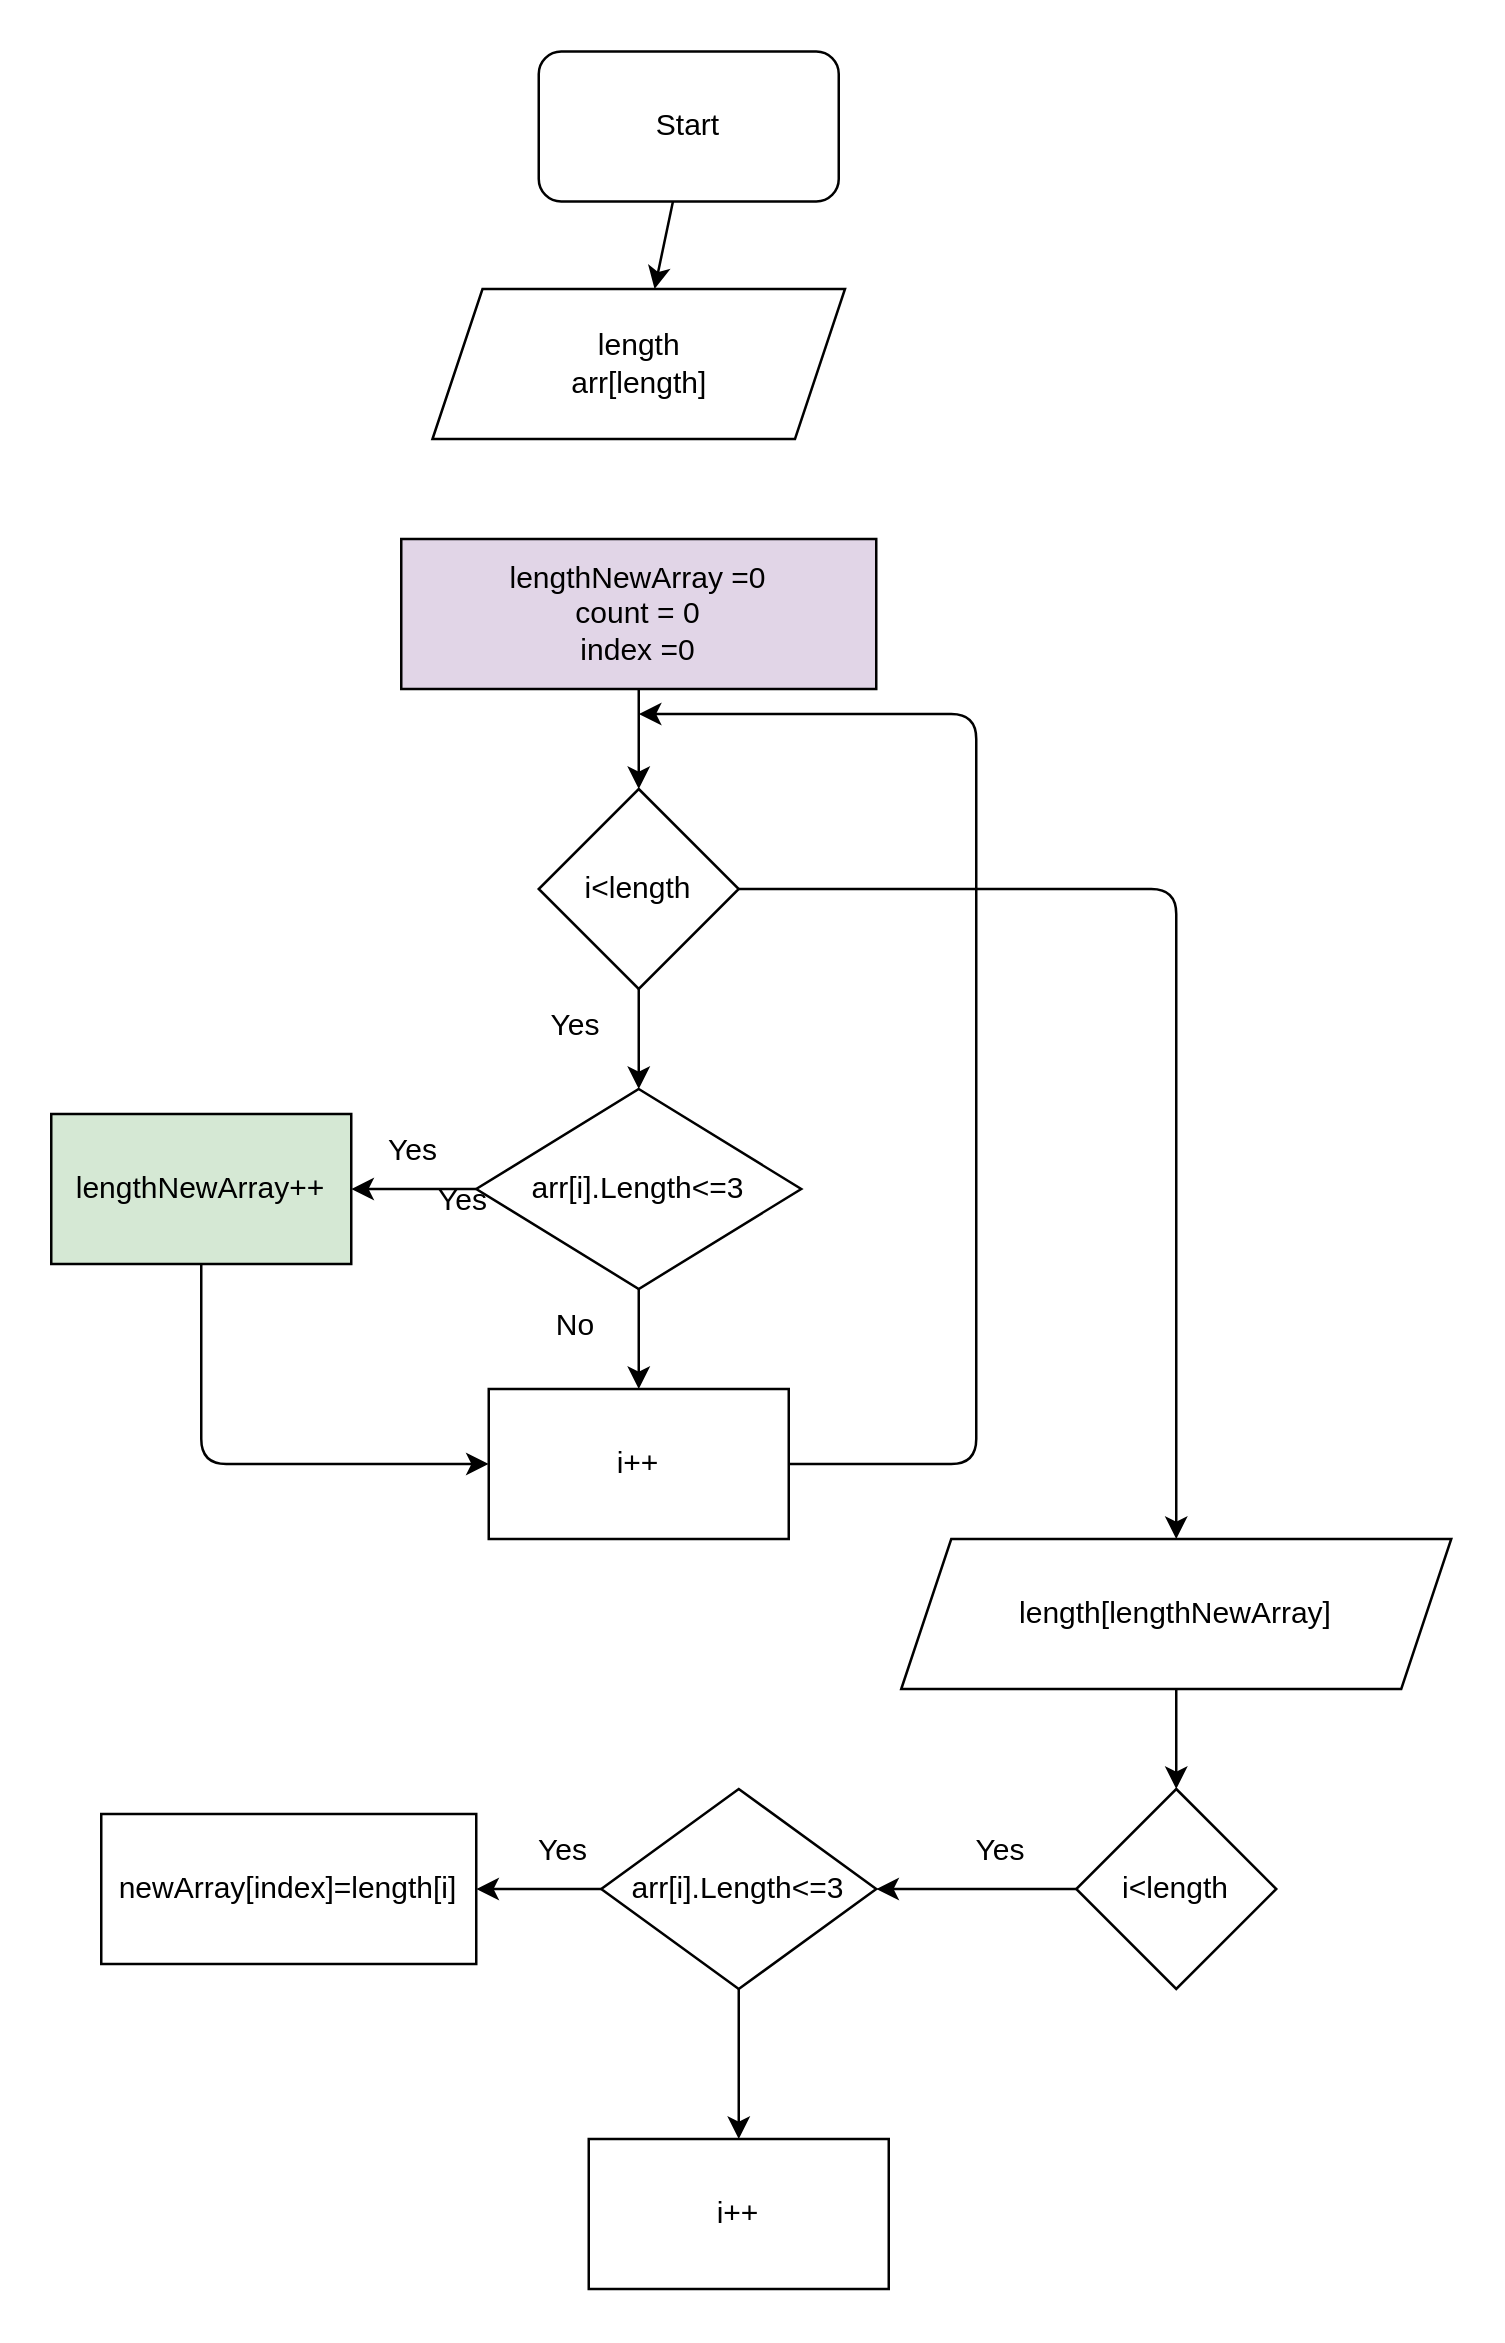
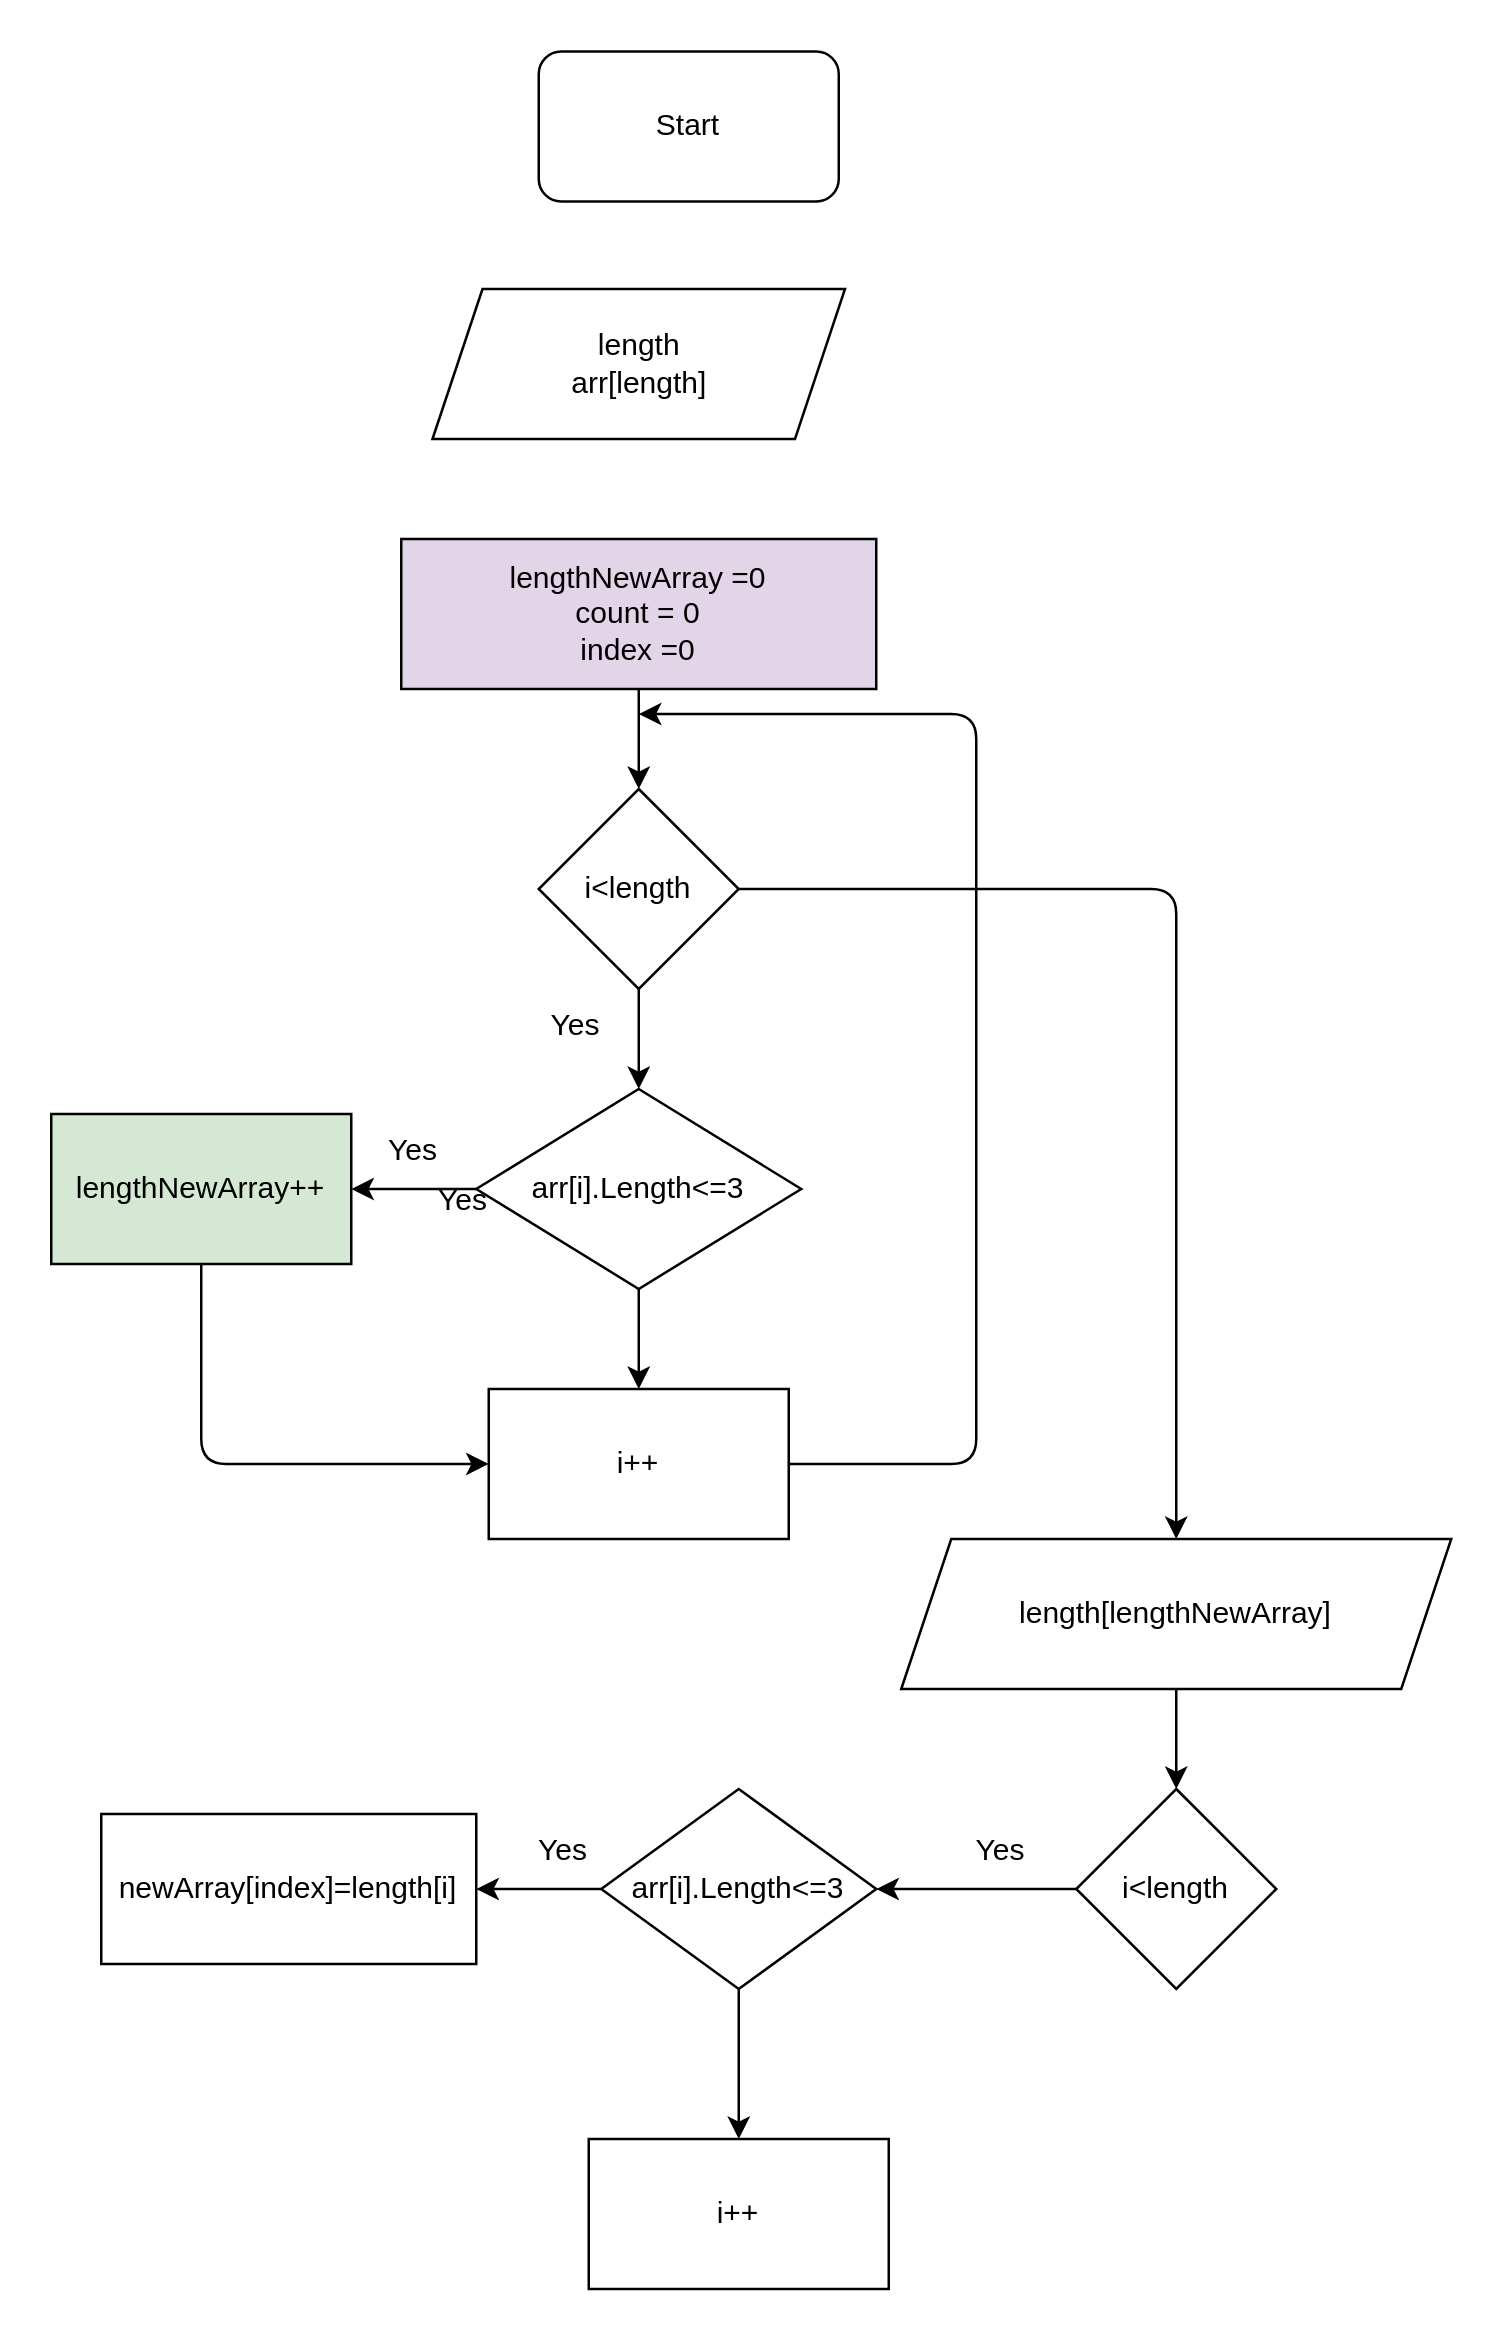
edge "Start" -> "length arr[length]": removed
node "No": removed
